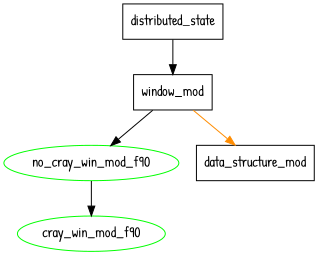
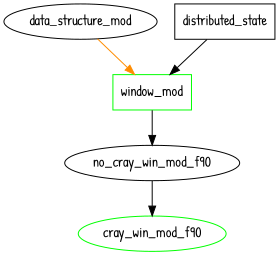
node "window_mod": color black -> green
edge "window_mod" -> "data_structure_mod": reversed
node "no_cray_win_mod_f90": color green -> black
node "data_structure_mod": shape box -> ellipse
